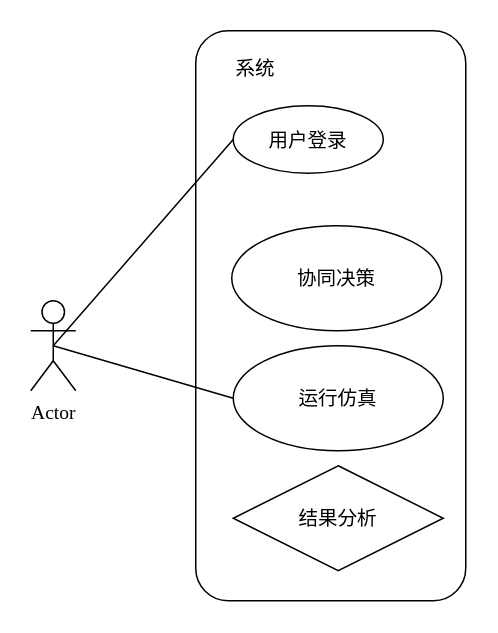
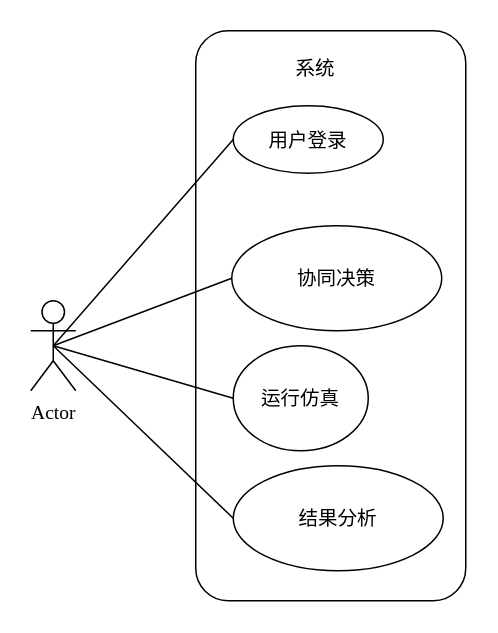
node "系统": moved (256, 68) -> (316, 68)
edge "协同决策" -- "Actor": added
node "运行仿真": size 210x105 -> 135x105
edge "Actor" -- "结果分析": added
node "结果分析": shape diamond -> ellipse
